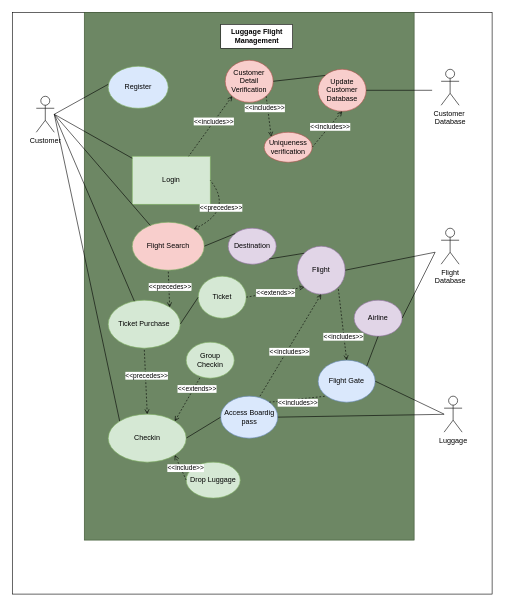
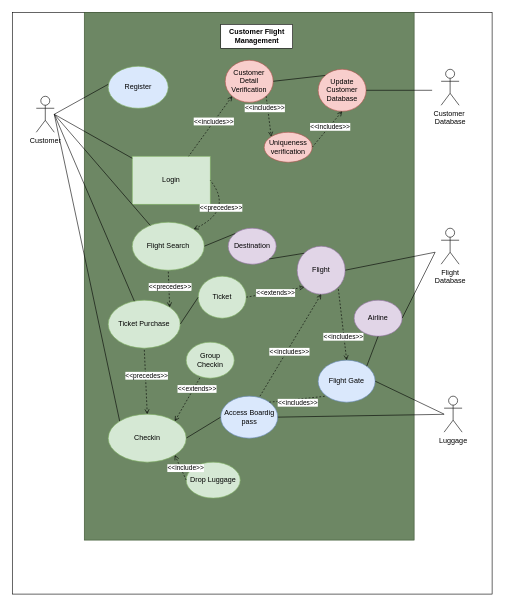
node "Luggage Flight Management": label "Luggage Flight Management" -> "Customer Flight Management"
node "Flight Search": fillcolor #f8cecc -> #d5e8d4
